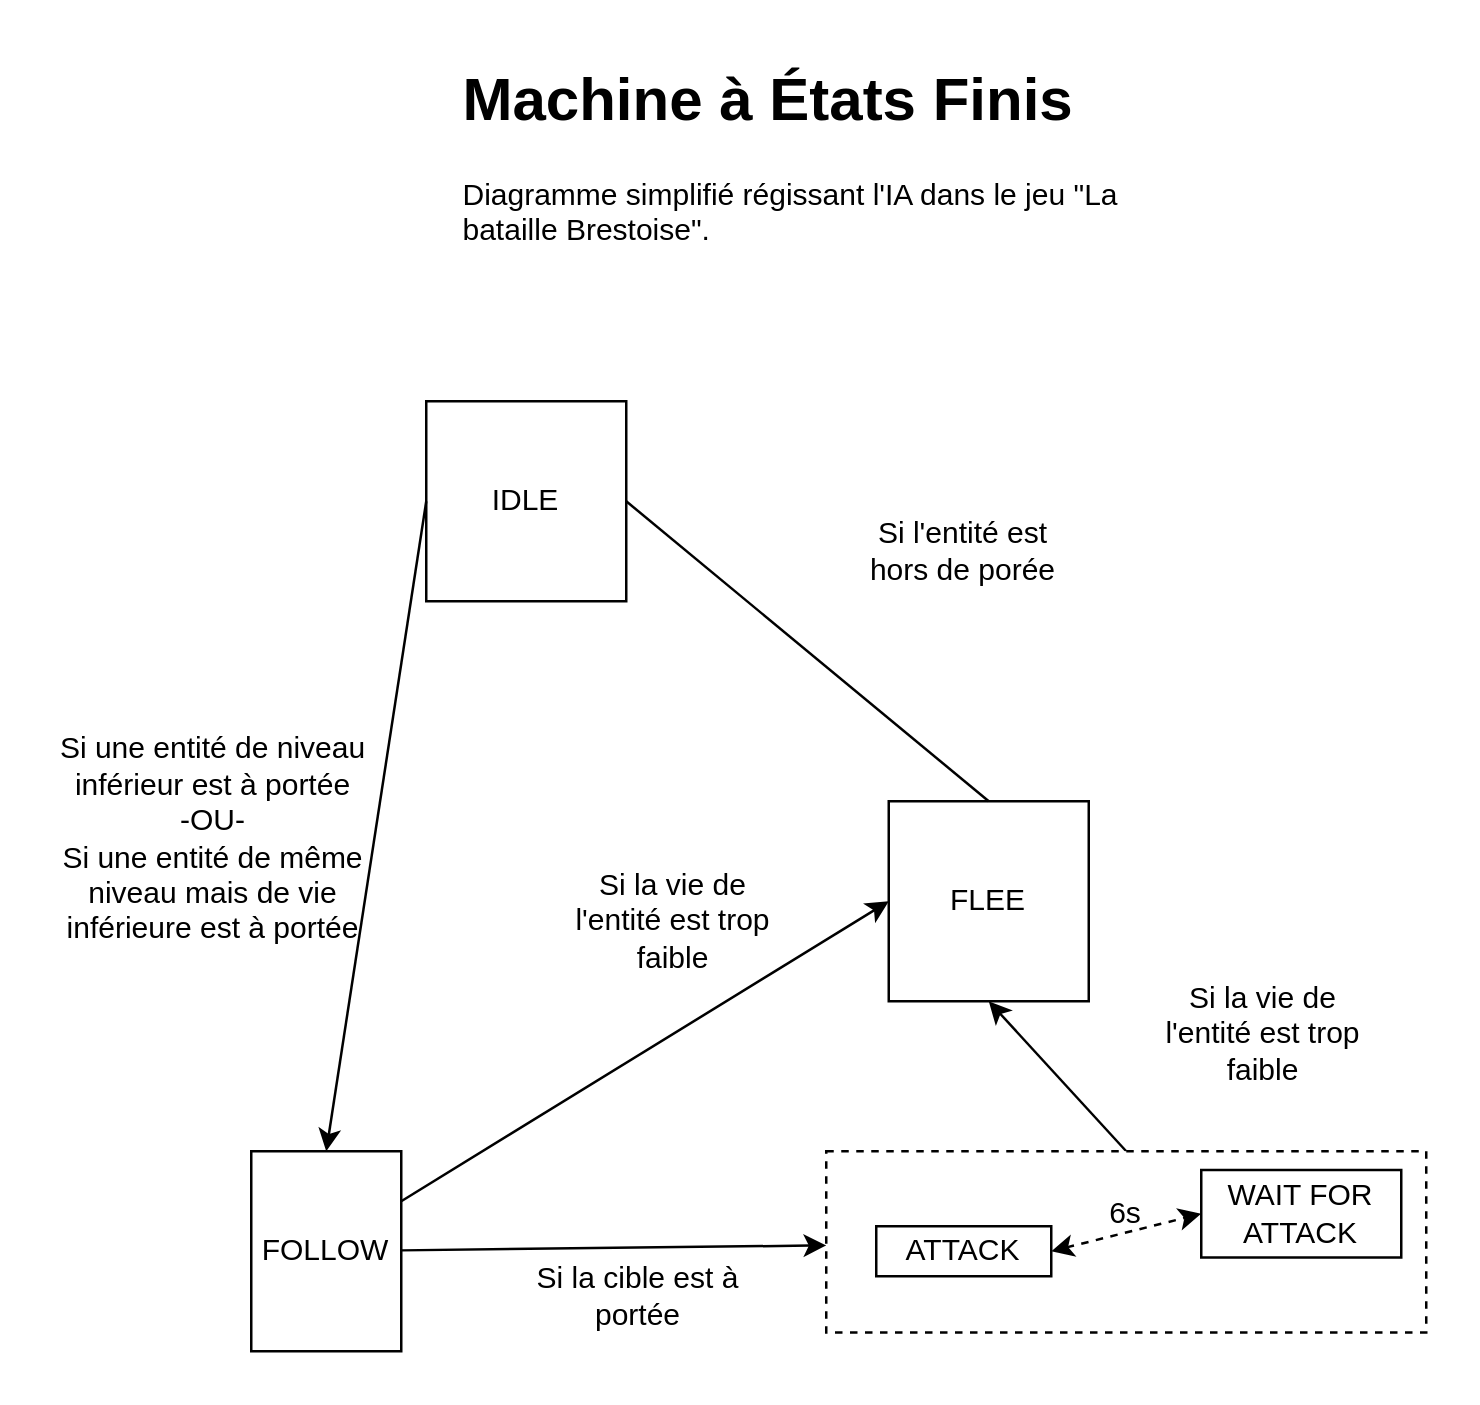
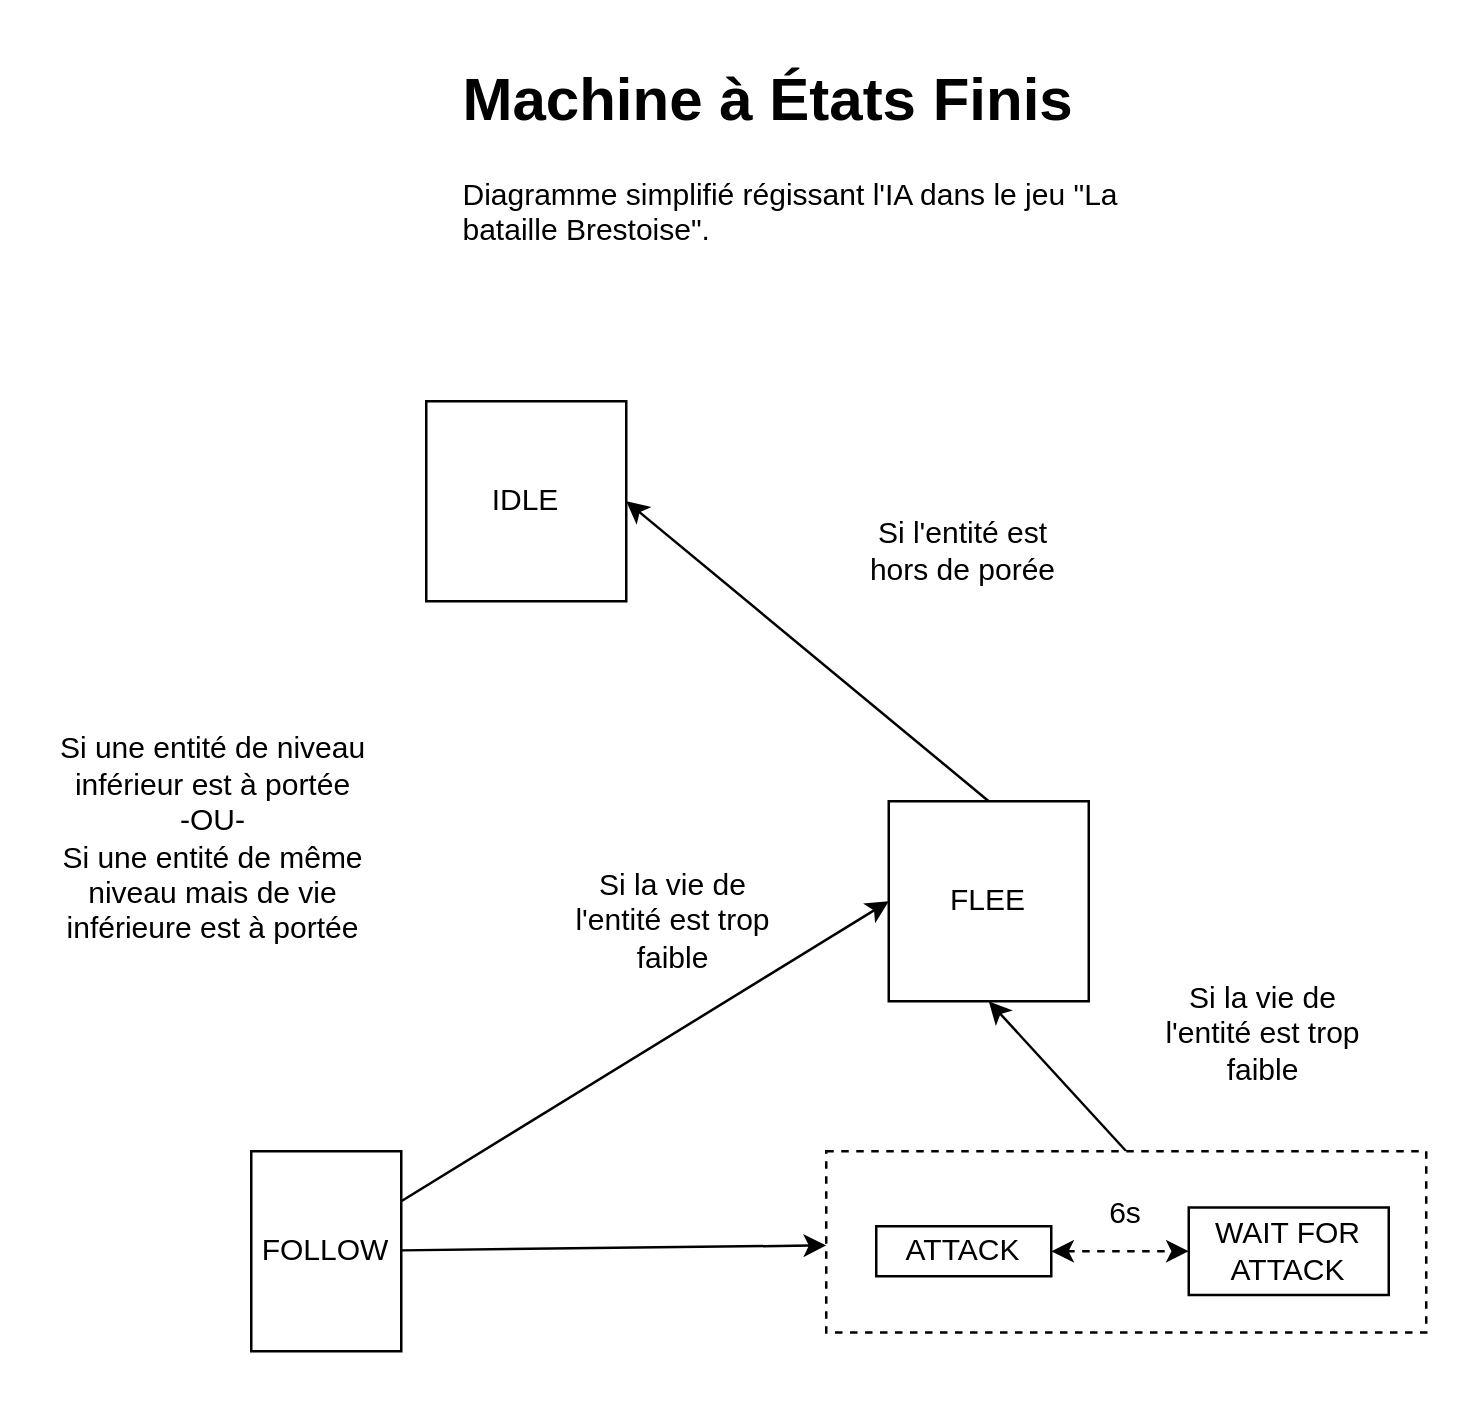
edge "IDLE" -- "FLEE": arrowhead none -> classic
edge "IDLE" -> "FOLLOW": removed
node "WAIT FOR ATTACK": moved (1301, 1214) -> (1289, 1251)
node "Si la cible est à portée": removed
